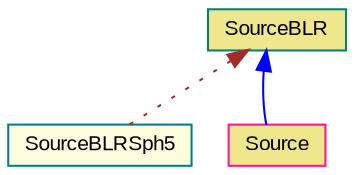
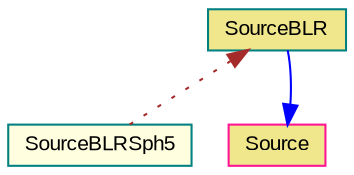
edge "Source" -> "SourceBLR": reversed
